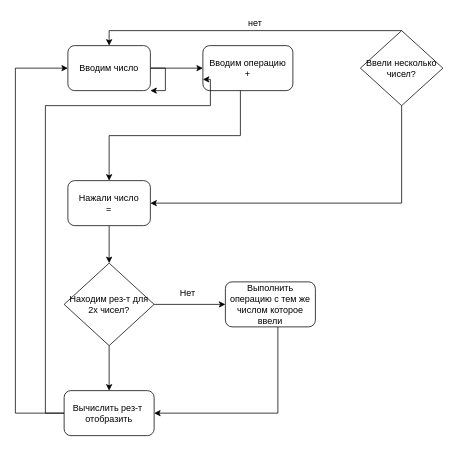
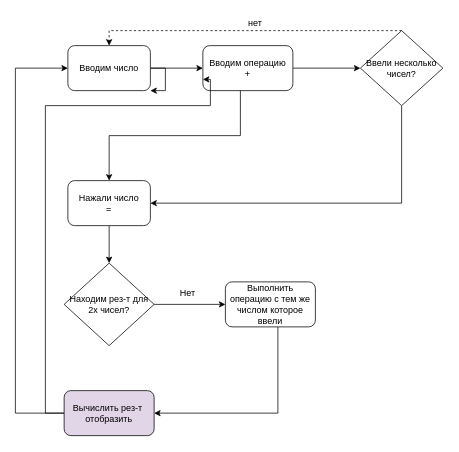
edge "Ввели несколько чисел?" -> "Вводим число": style solid -> dashed
edge "Вводим операцию +" -> "Ввели несколько чисел?": added
edge "Находим рез-т для 2х чисел?" -> "Вычислить рез-т отобразить": removed
node "Вычислить рез-т отобразить": fillcolor #ffffff -> #e1d5e7
